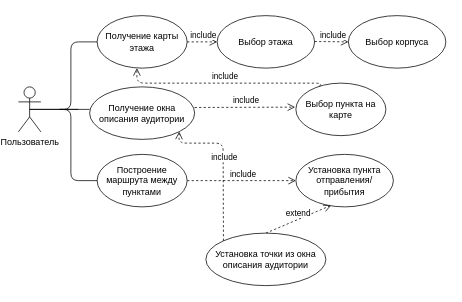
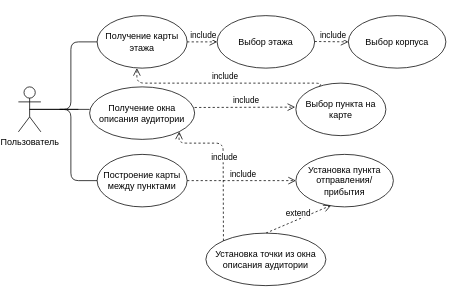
node "Построение маршрута между пунктами": label "Построение маршрута между пунктами" -> "Построение карты между пунктами"
